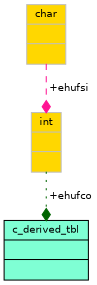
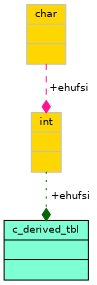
edge "int" -> "c_derived_tbl": label " +ehufco" -> " +ehufsi"
